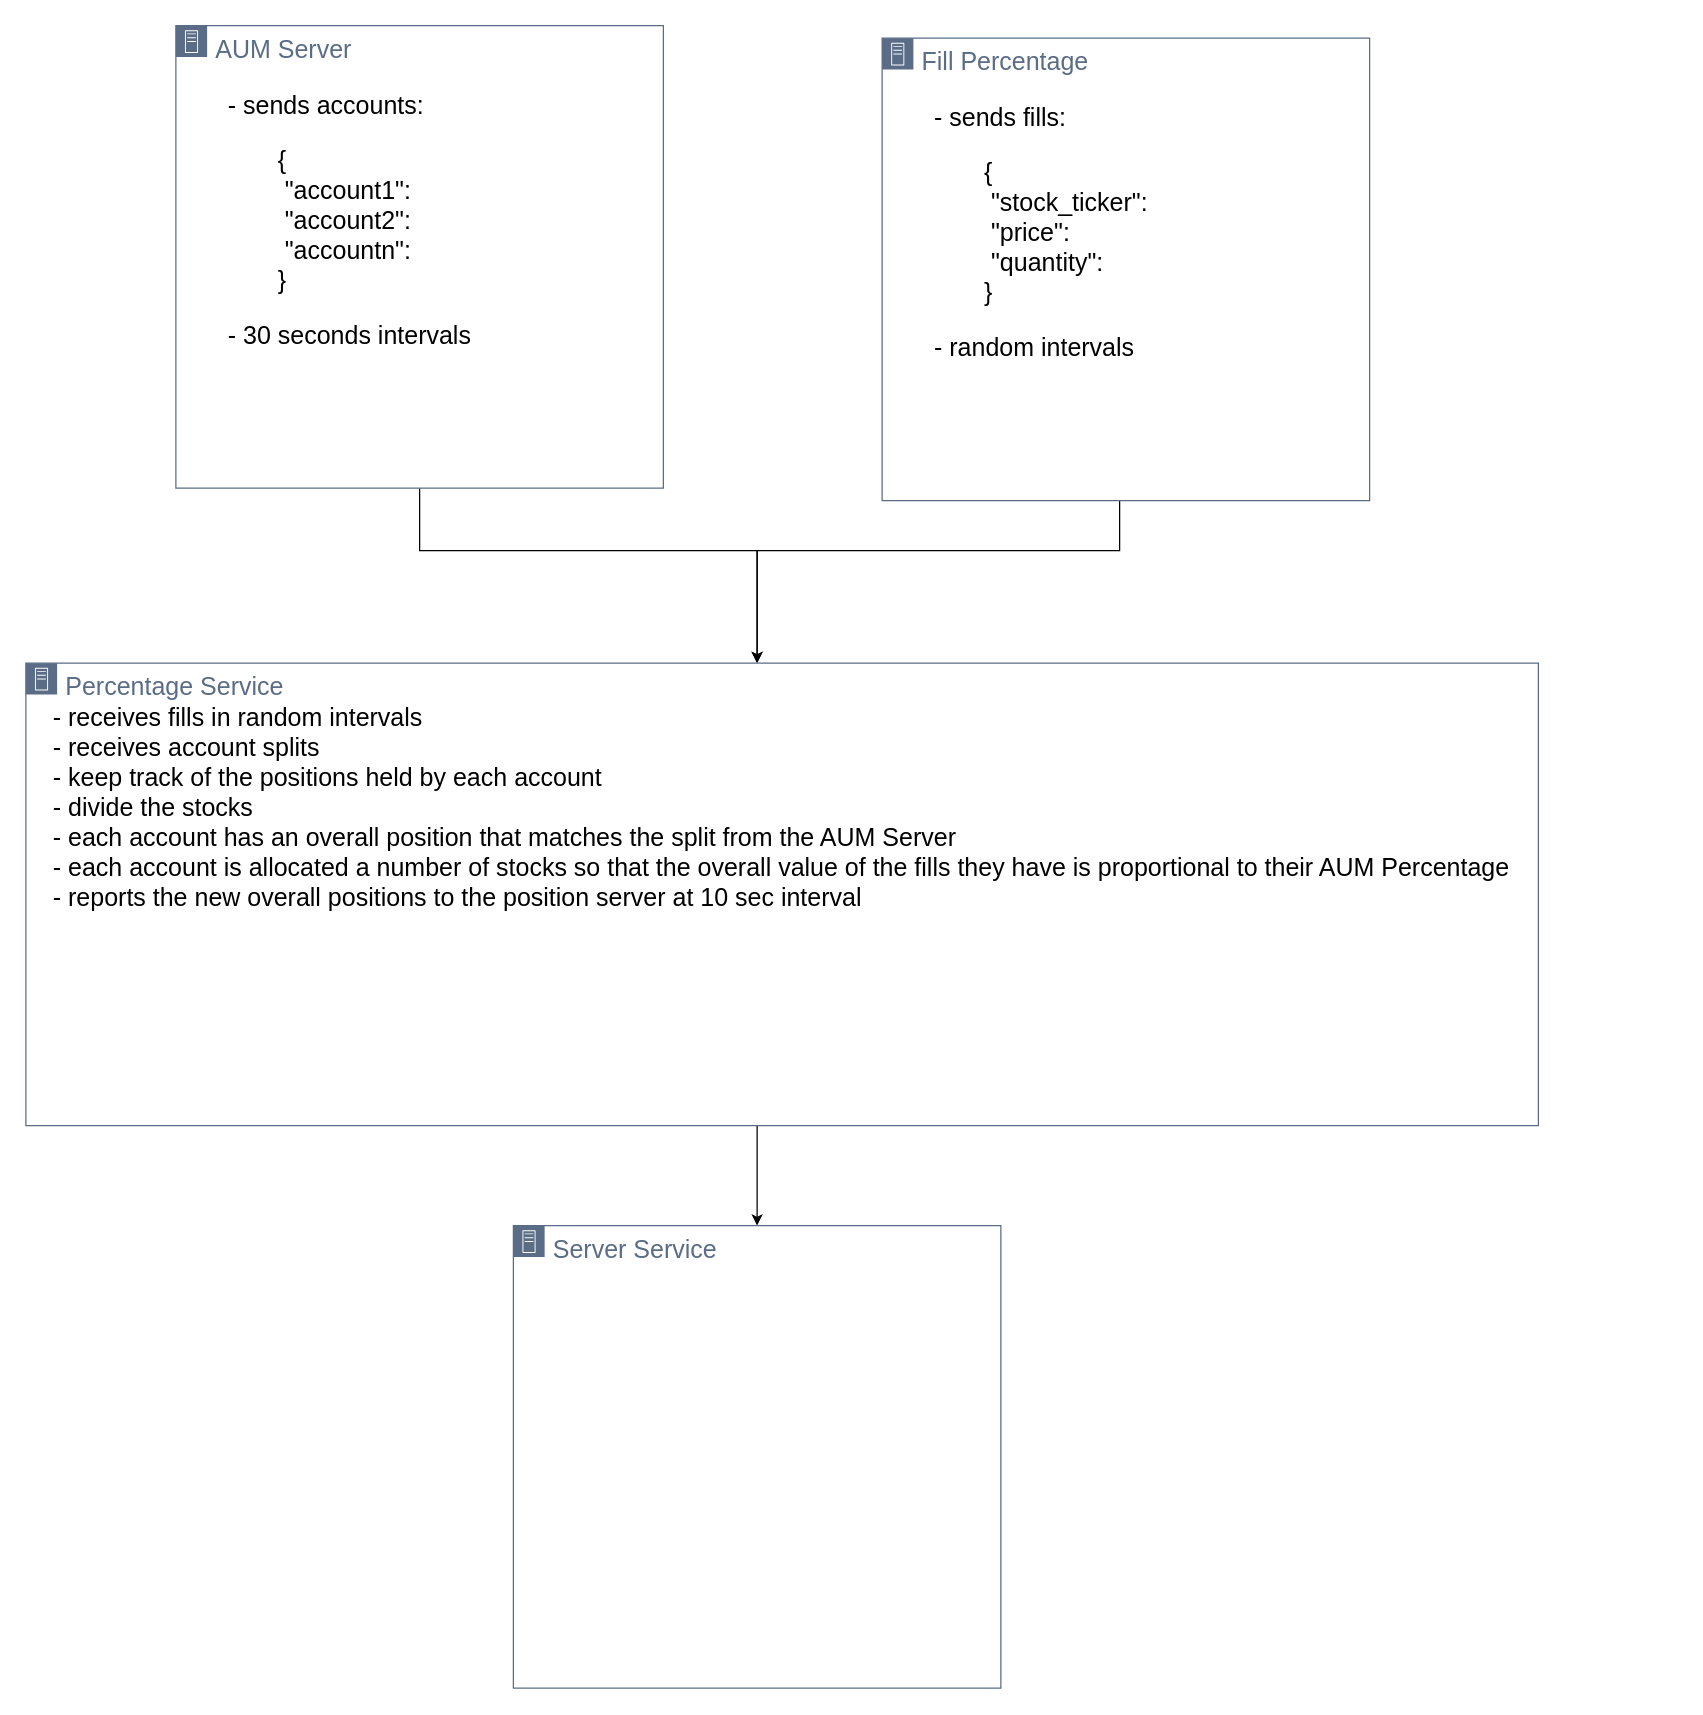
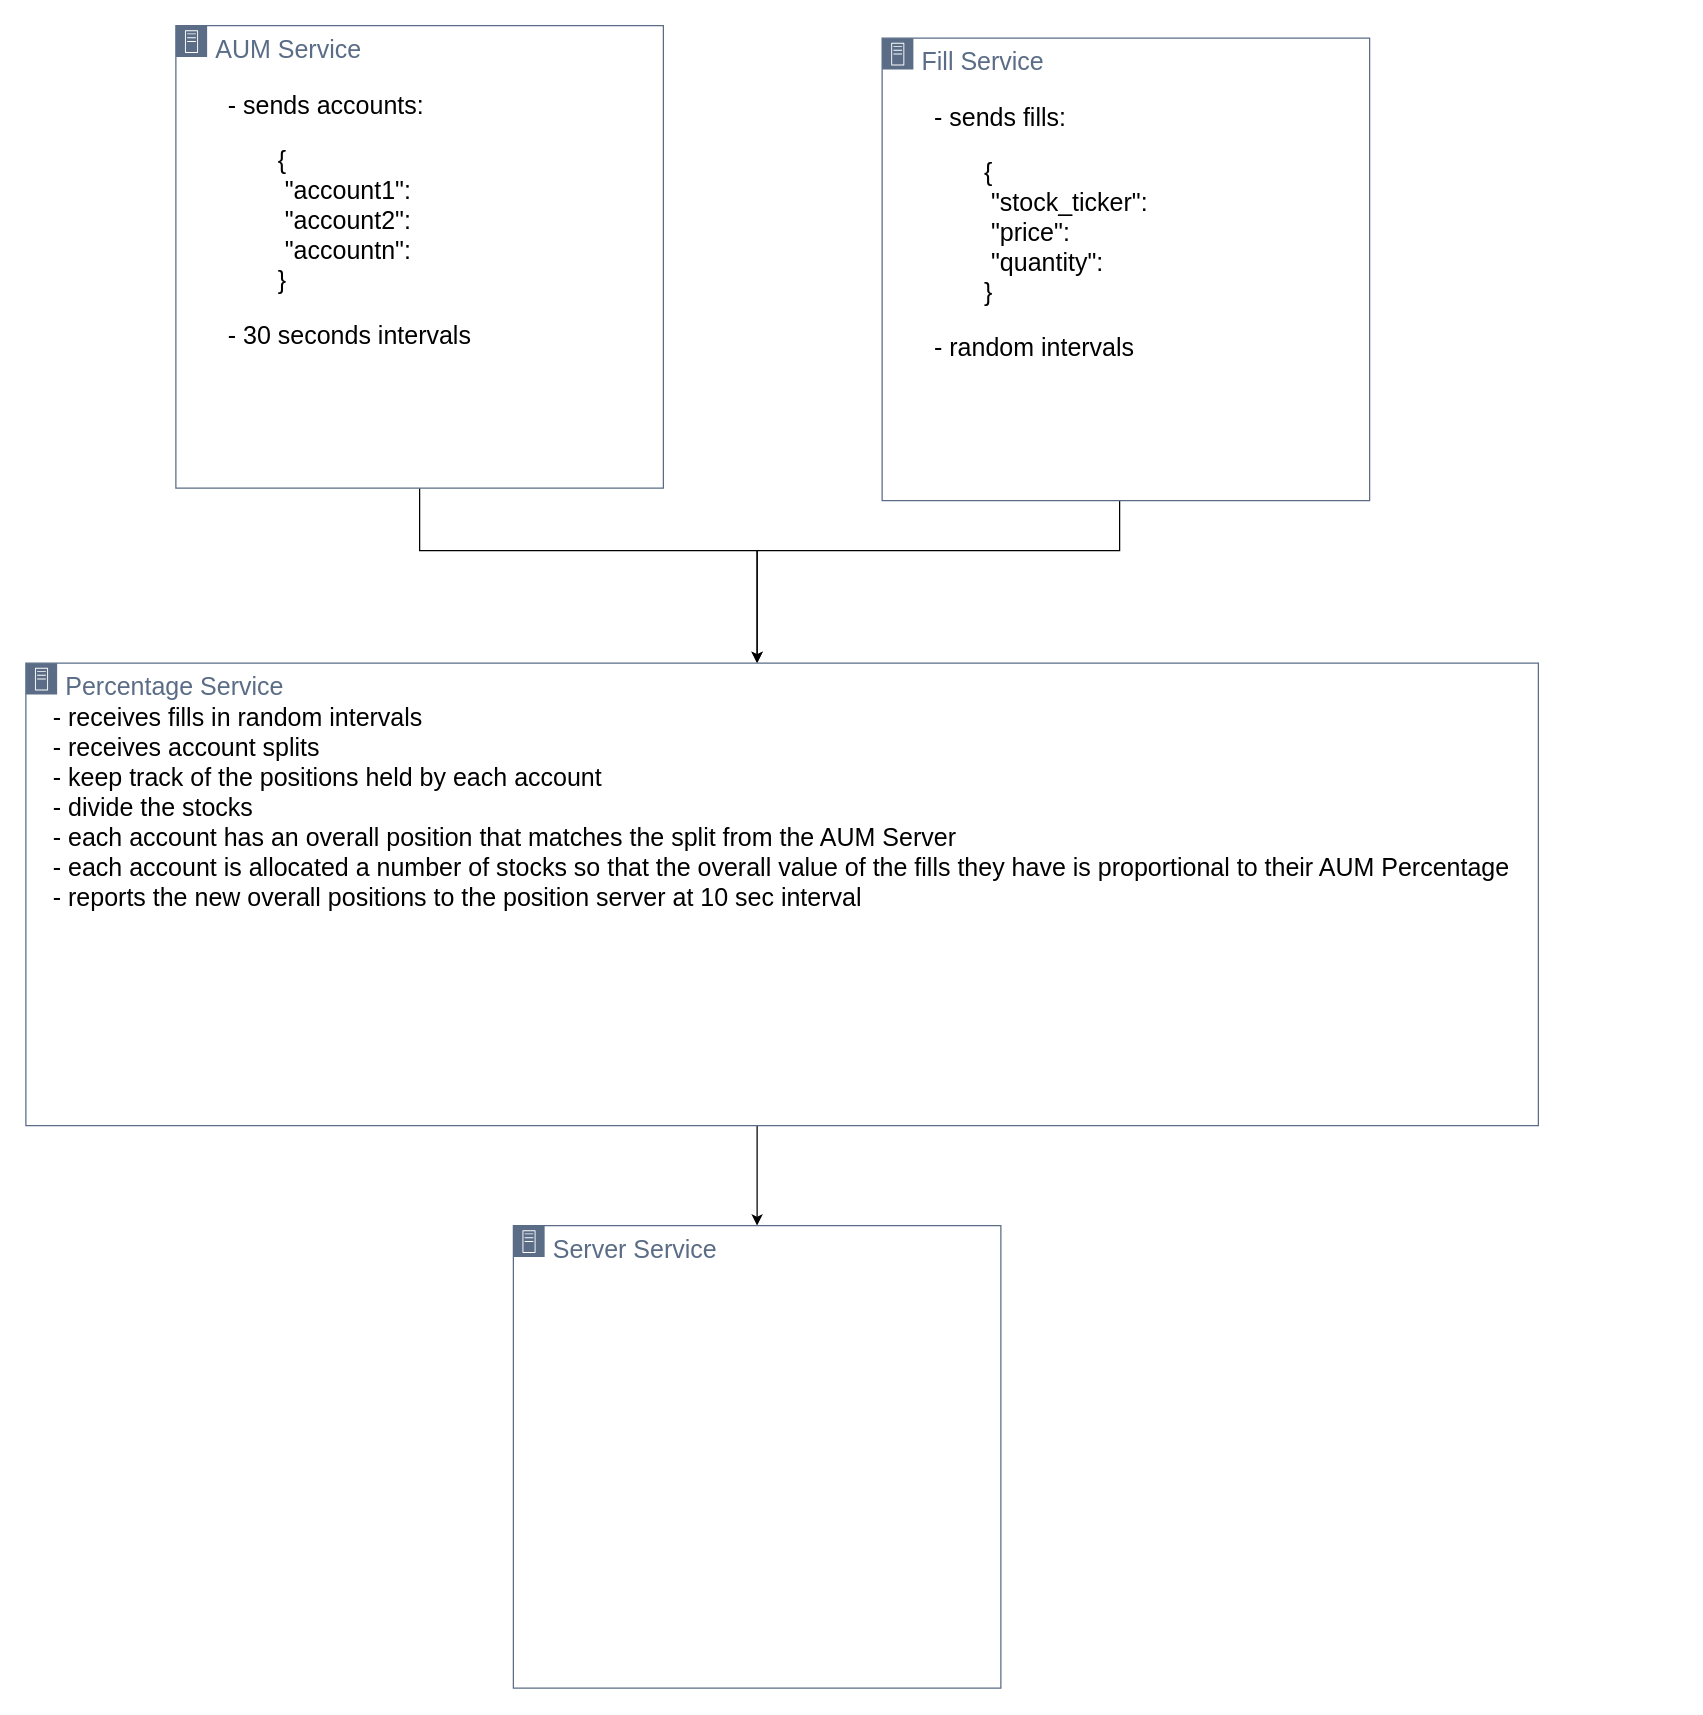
node "AUM Server": label "AUM Server" -> "AUM Service"
node "Fill Percentage": label "Fill Percentage" -> "Fill Service"
